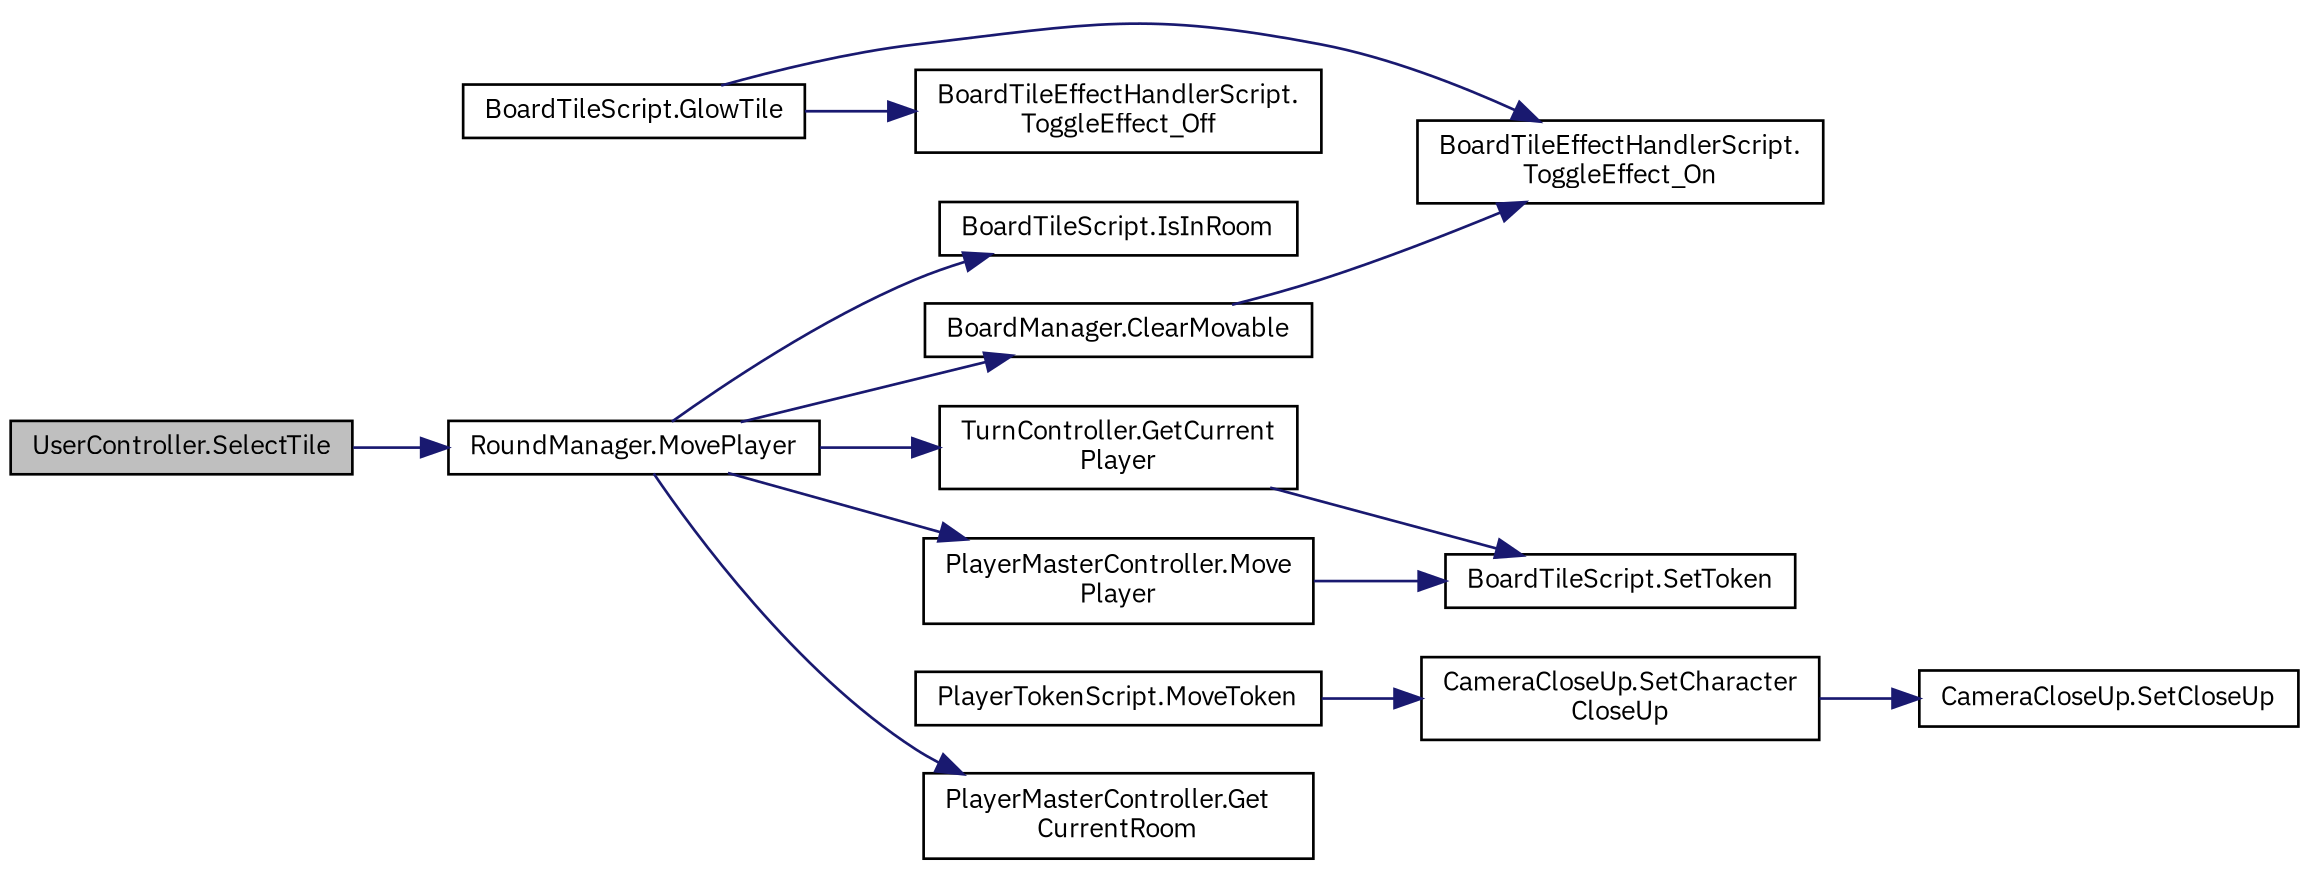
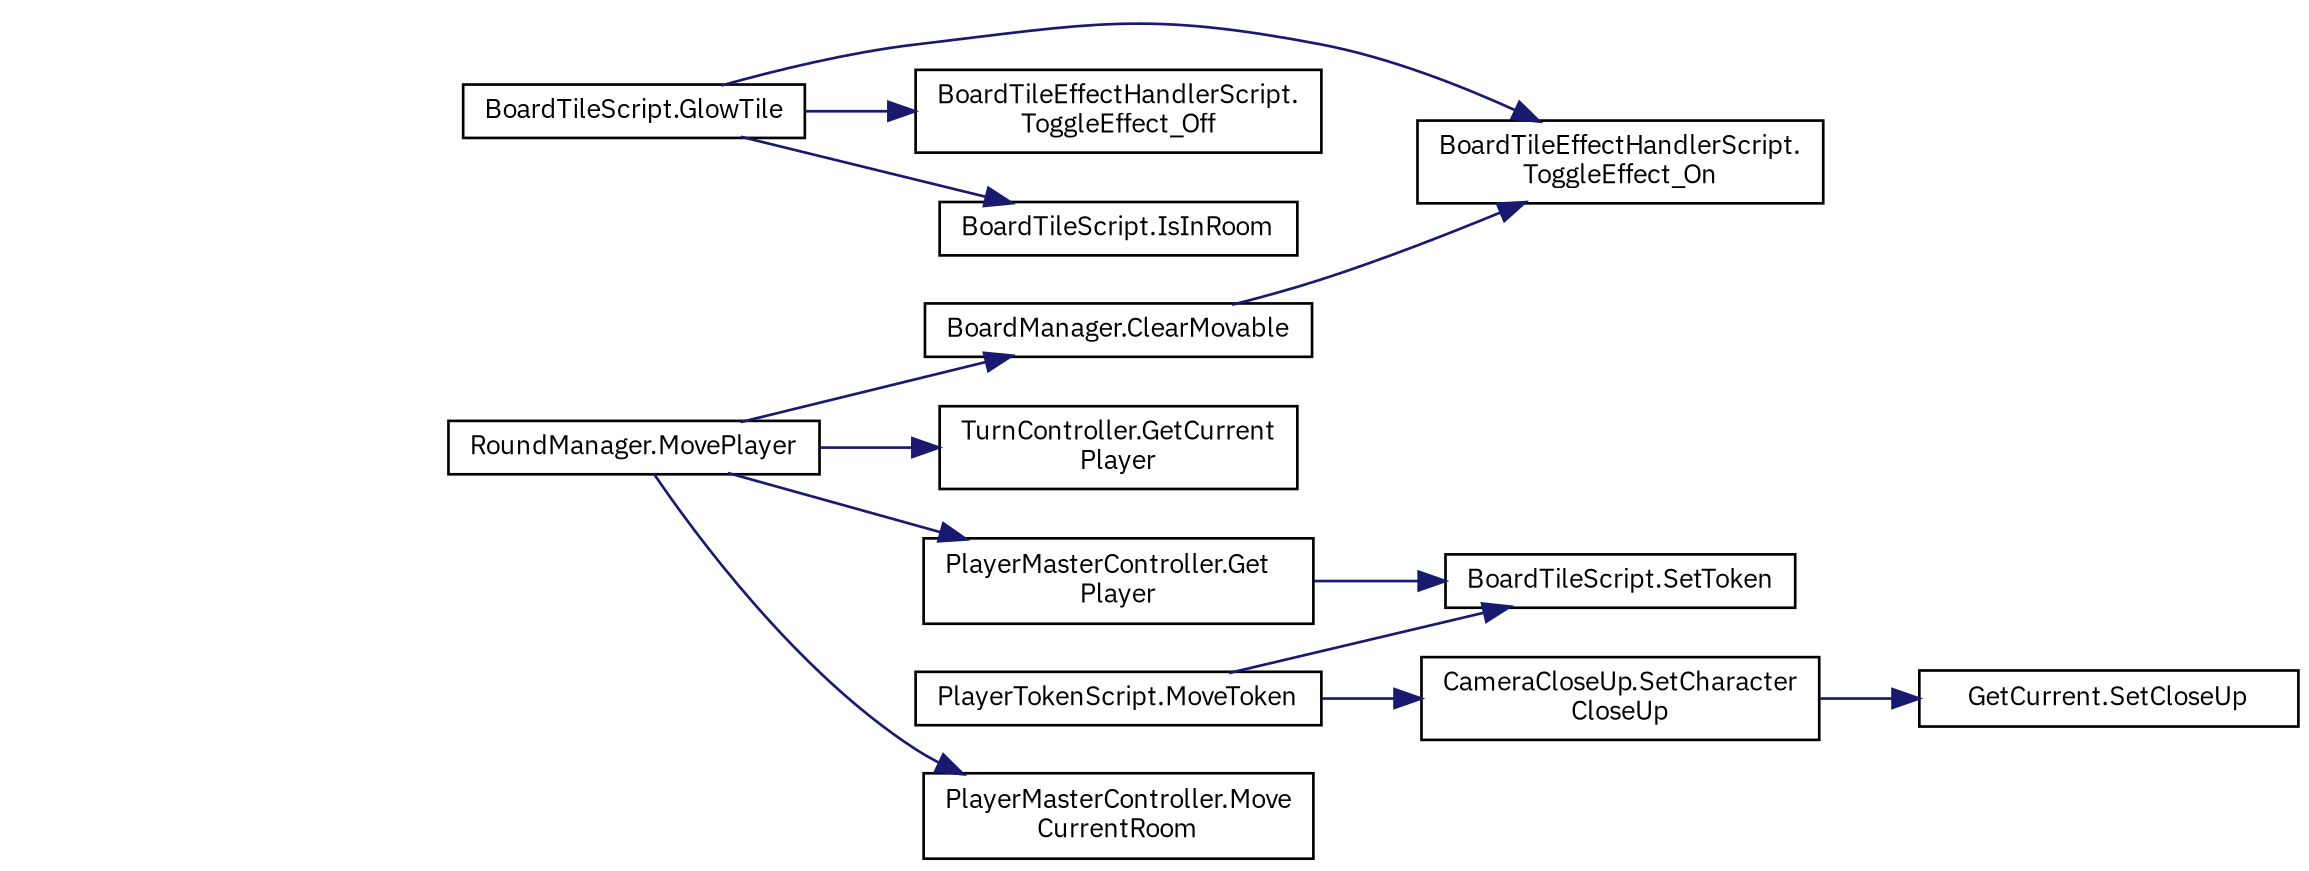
edge "RoundManager.MovePlayer" -> "BoardTileScript.IsInRoom": now "BoardTileScript.GlowTile" -> "BoardTileScript.IsInRoom"
node "UserController.SelectTile": removed
edge "TurnController.GetCurrent Player" -> "BoardTileScript.SetToken": now "PlayerTokenScript.MoveToken" -> "BoardTileScript.SetToken"
node "PlayerMasterController.Move Player": label "PlayerMasterController.Move Player" -> "PlayerMasterController.Get Player"
node "CameraCloseUp.SetCloseUp": label "CameraCloseUp.SetCloseUp" -> "GetCurrent.SetCloseUp"
node "PlayerMasterController.Get CurrentRoom": label "PlayerMasterController.Get CurrentRoom" -> "PlayerMasterController.Move CurrentRoom"
